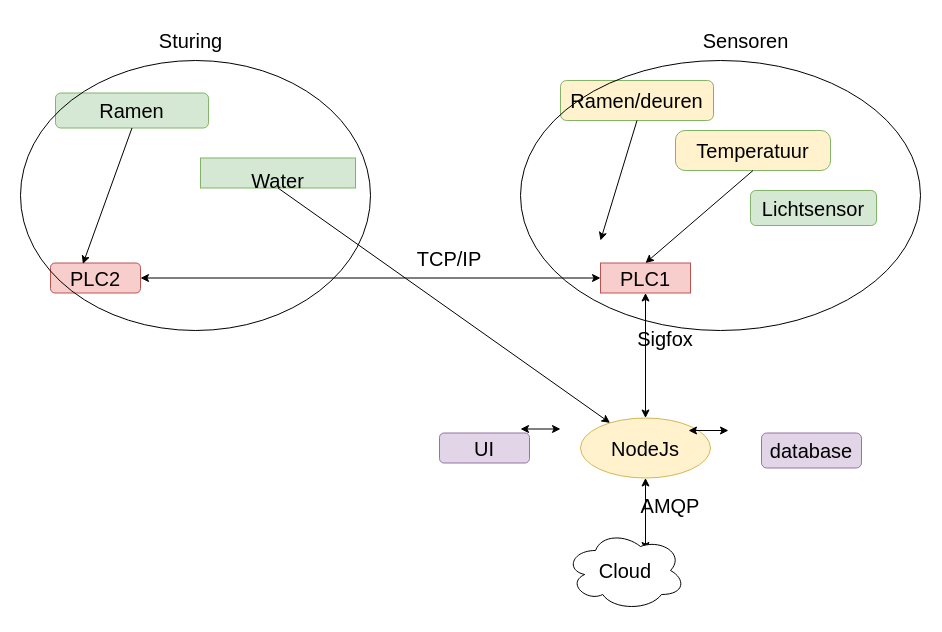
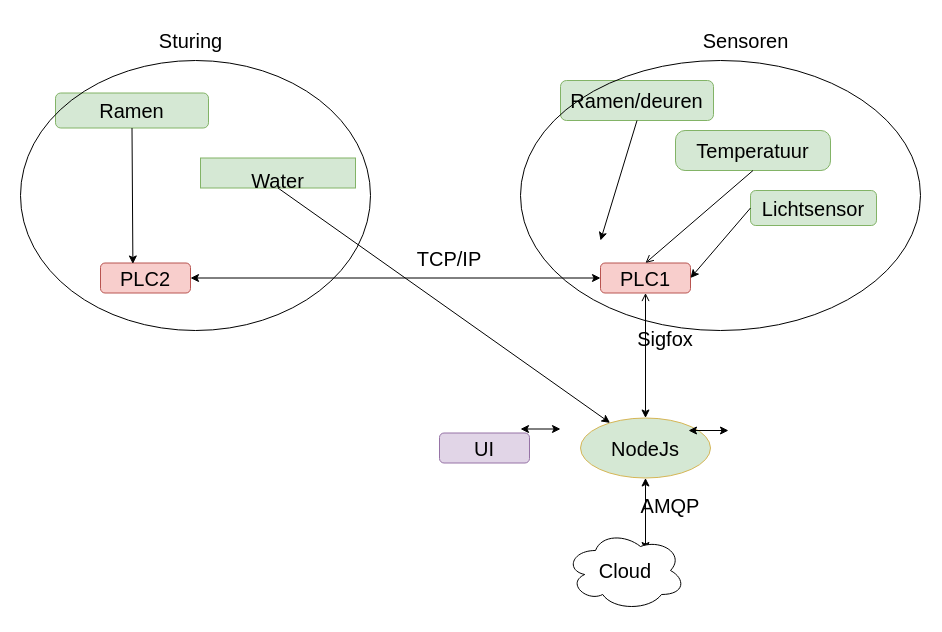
node "Ramen/deuren": fillcolor #fff2cc -> #d5e8d4
node "Temperatuur": fillcolor #fff2cc -> #d5e8d4
edge "Lichtsensor" -> "PLC1": added
edge "Temperatuur" -> "PLC1": arrowhead classic -> open
node "PLC2": moved (96, 278) -> (146, 278)
node "PLC1": shape rectangle -> rounded rectangle
edge "PLC1" -- "NodeJs": arrowhead classic -> open
node "NodeJs": fillcolor #fff2cc -> #d5e8d4
node "database": removed
